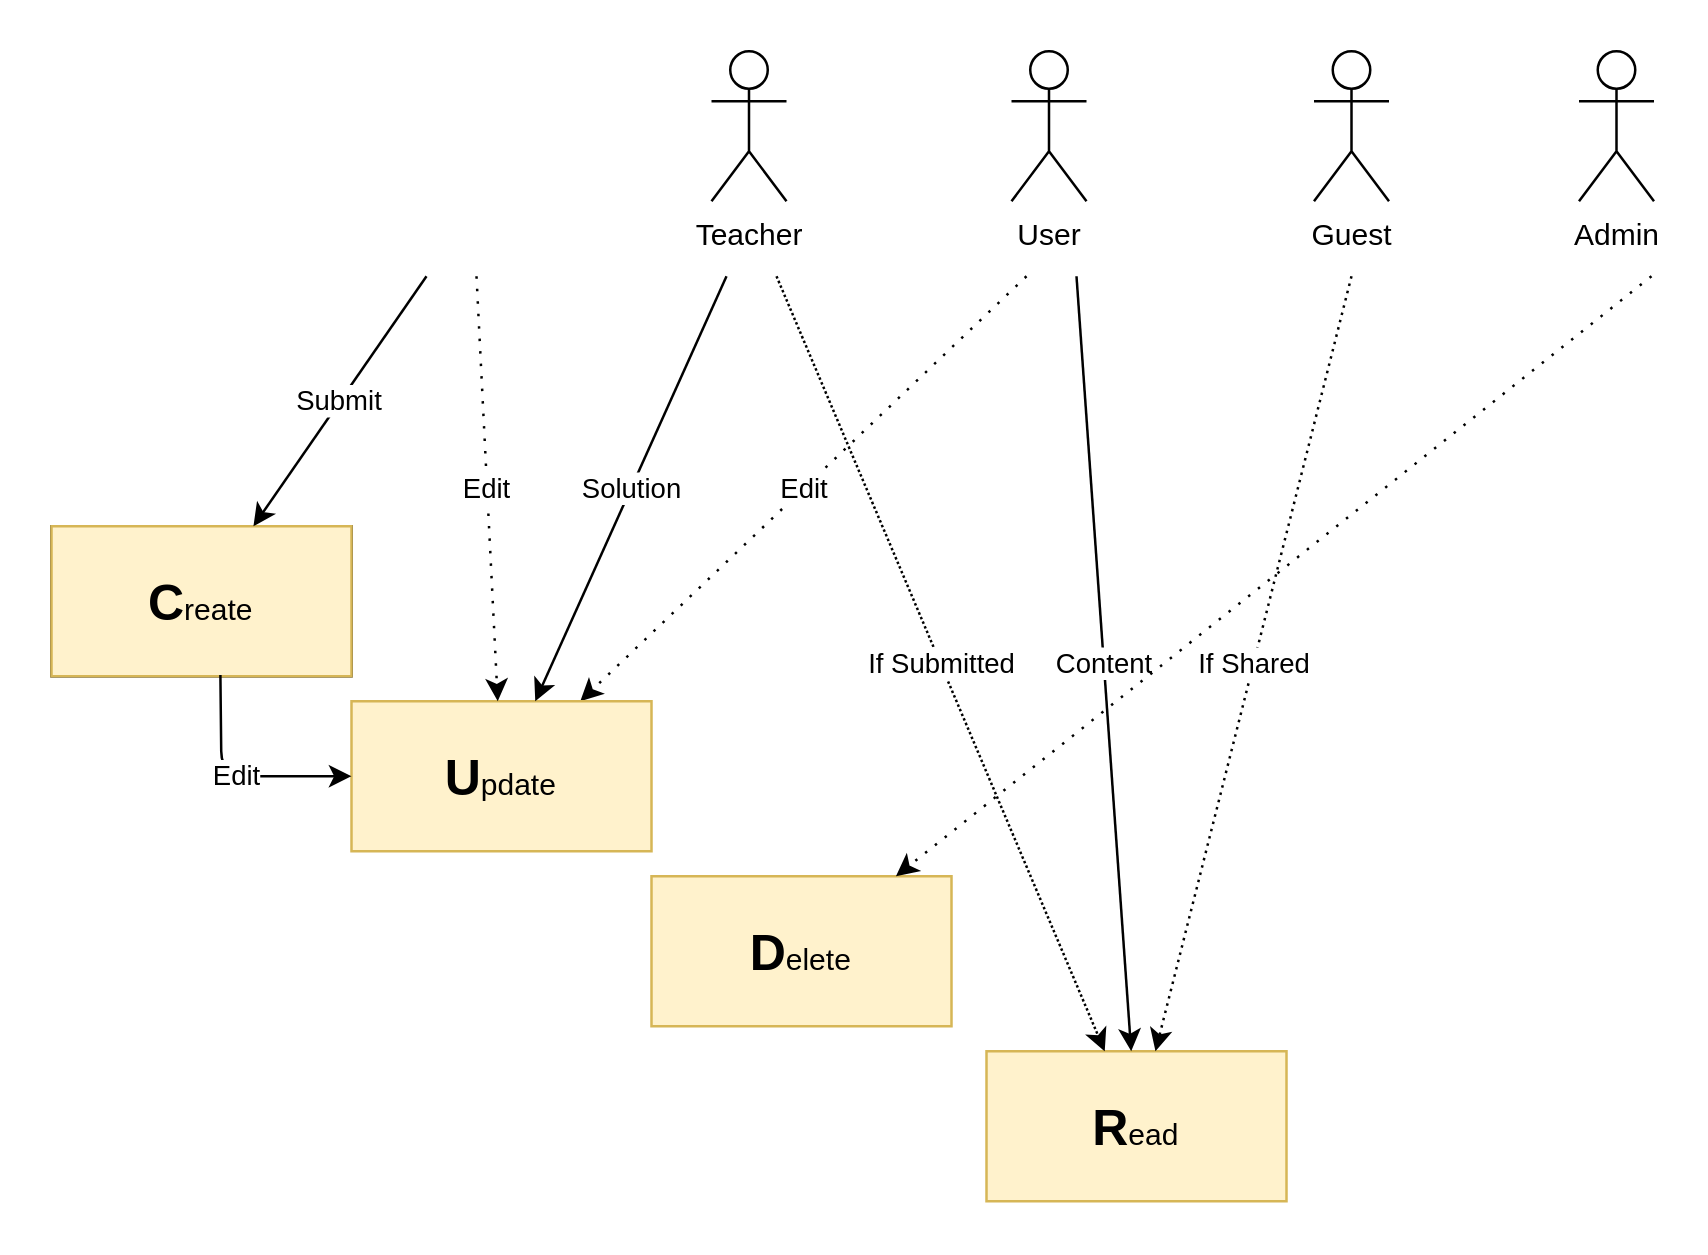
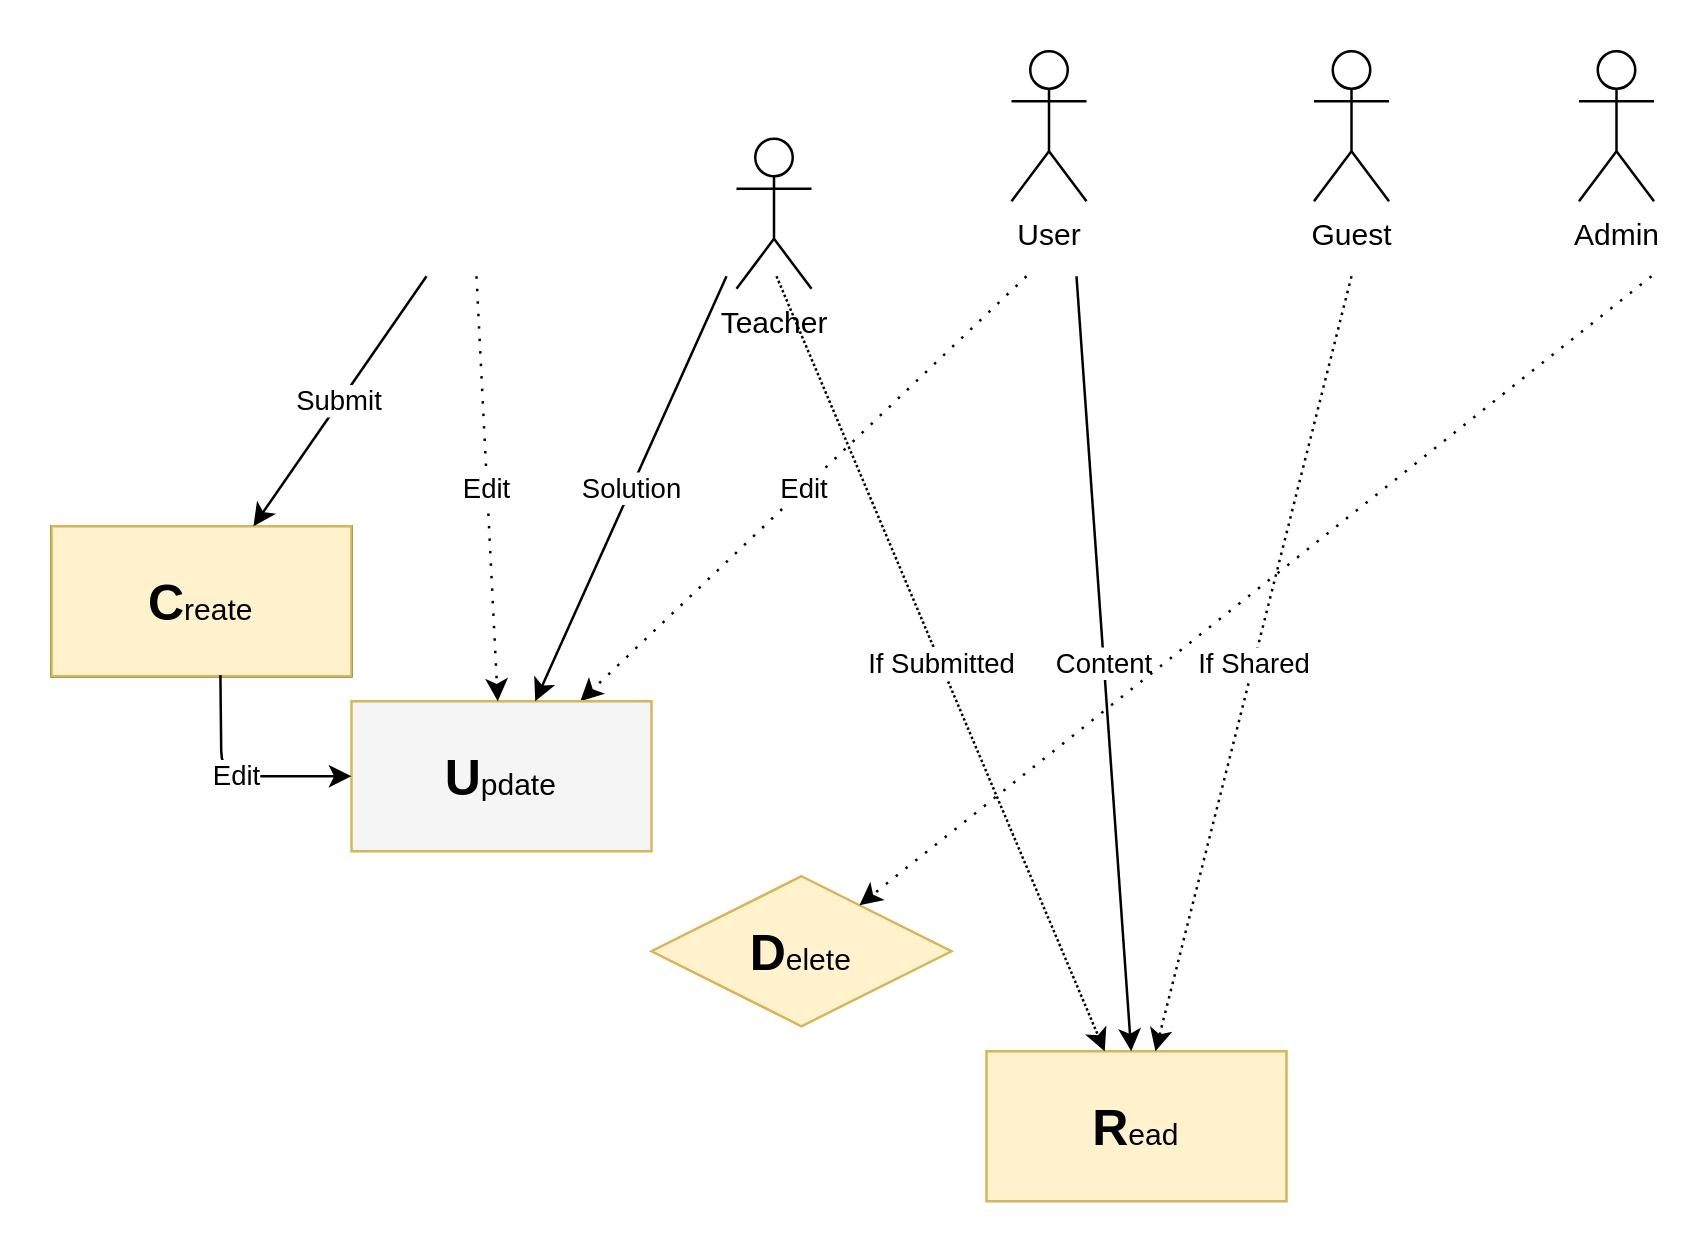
node "Teacher": moved (749, 126) -> (774, 214)
node "Update": fillcolor #fff2cc -> #f5f5f5
node "Delete": shape rectangle -> diamond
